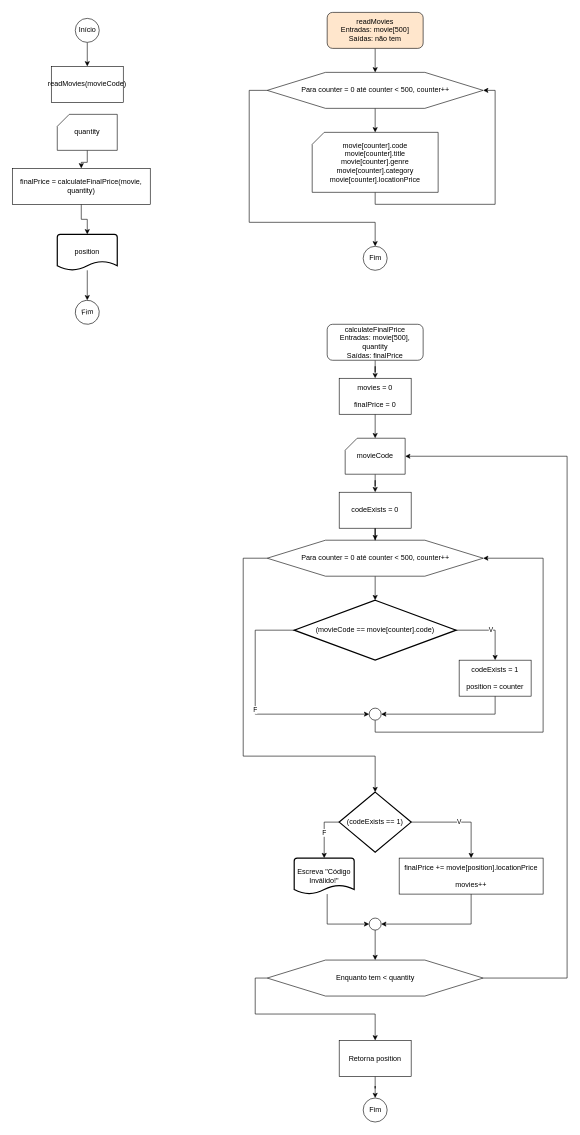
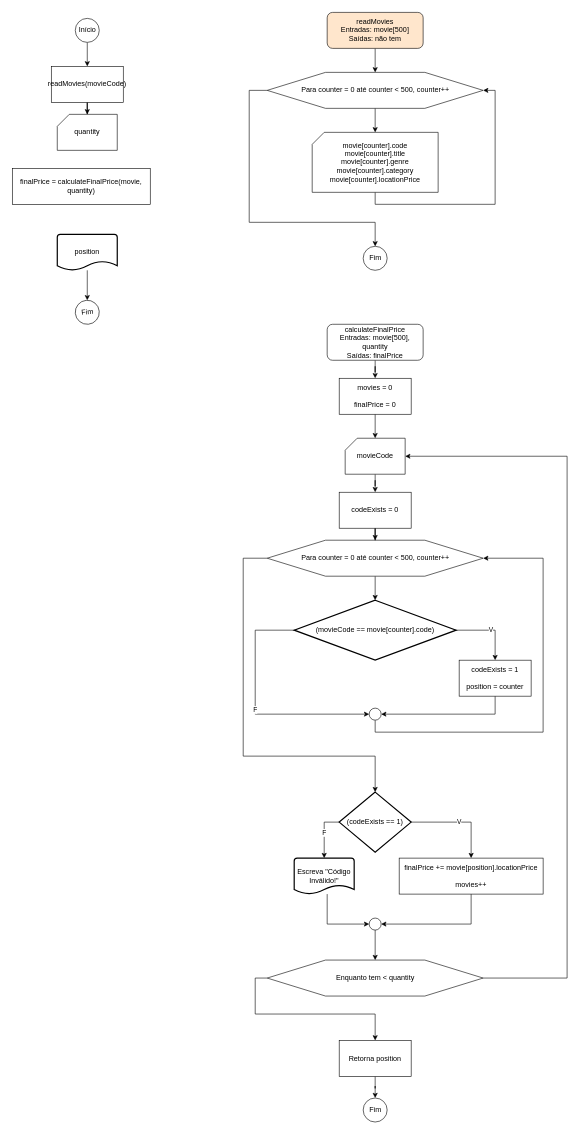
edge "readMovies(movieCode)" -> "quantity": added
edge "quantity" -> "finalPrice = calculateFinalPrice(movie, quantity)": removed
edge "finalPrice = calculateFinalPrice(movie, quantity)" -> "position": removed
